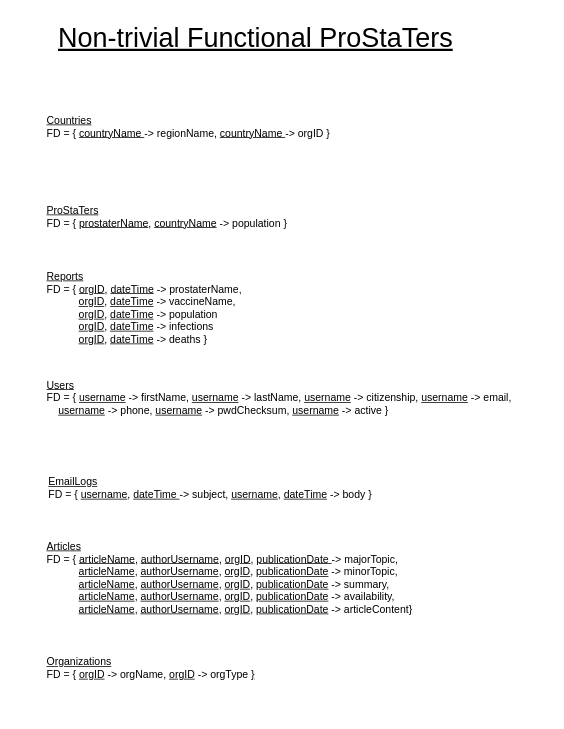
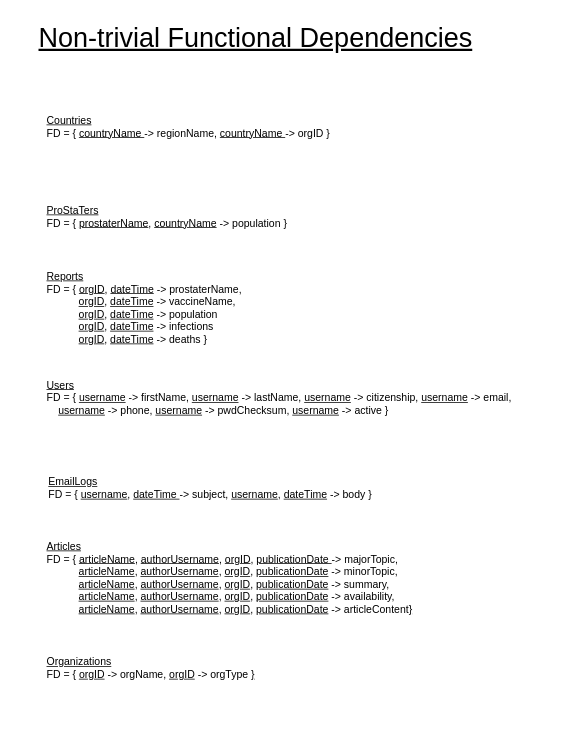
node "Non-trivial Functional ProStaTers": label "Non-trivial Functional ProStaTers" -> "Non-trivial Functional Dependencies"
